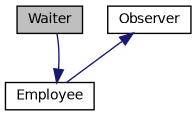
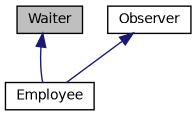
edge "Waiter" -> "Employee": reversed
